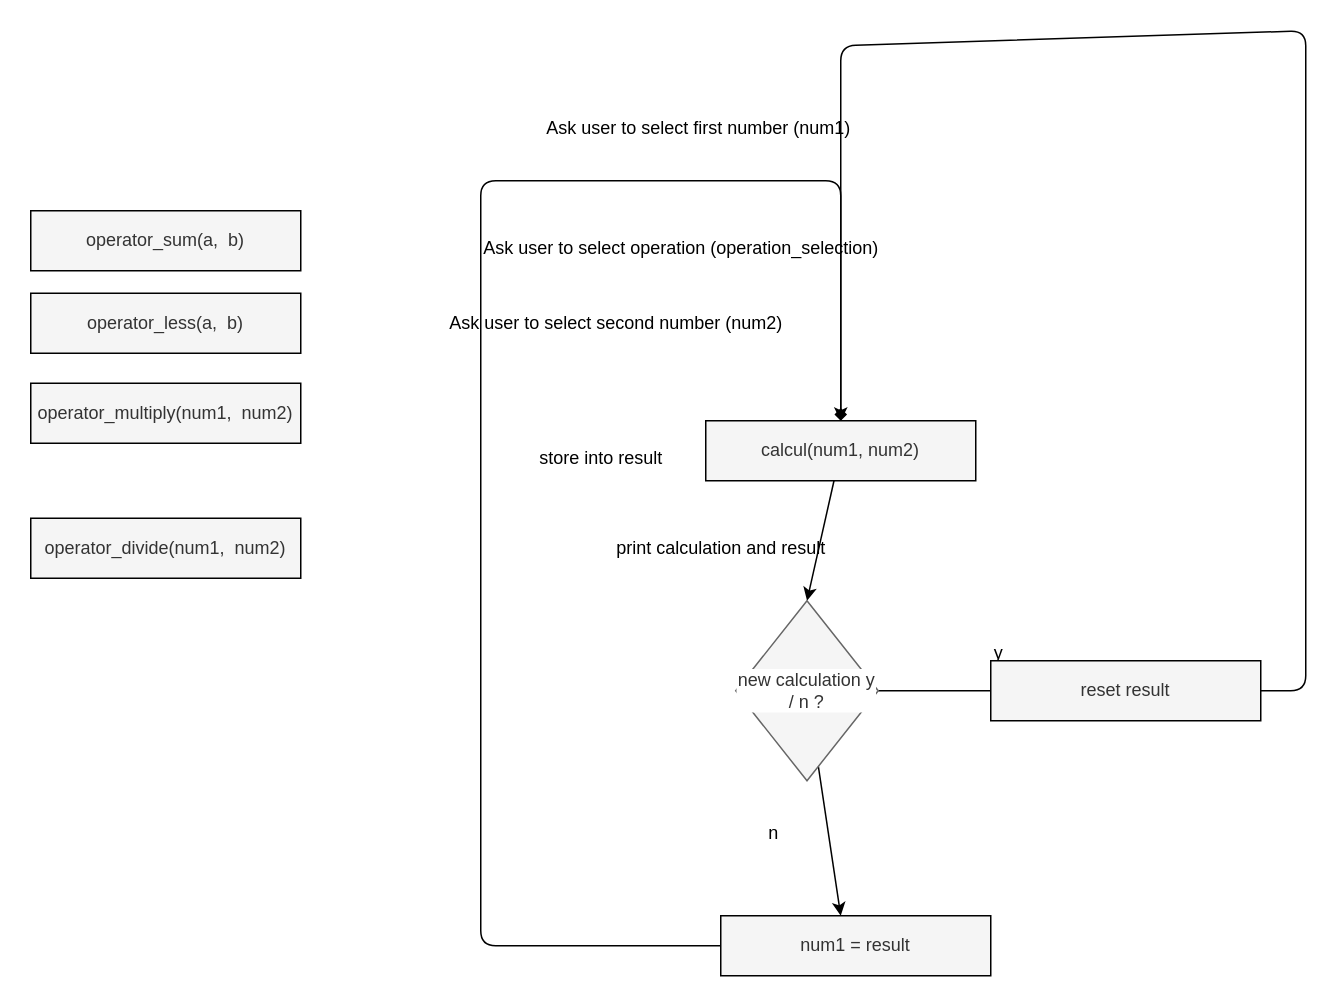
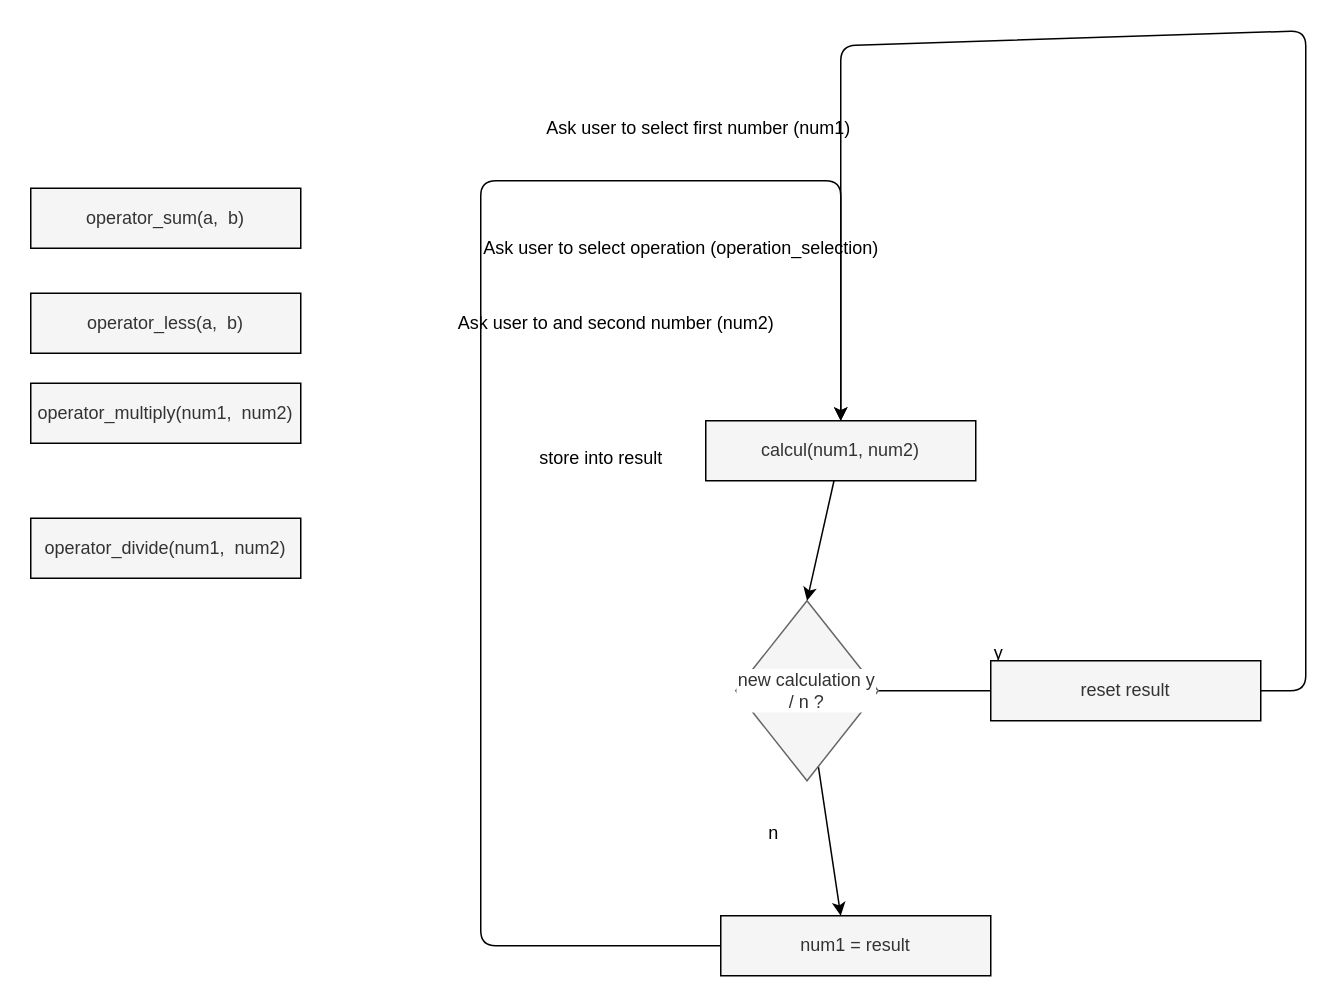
node "operator_sum(a, b)": moved (166, 241) -> (166, 218)
node "Ask user to select second number (num2)": label "Ask user to select second number (num2)" -> "Ask user to and second number (num2)"
edge "num1 = result" -> "calcul(num1, num2)": arrowhead diamond -> classic
node "print calculation and result": removed
